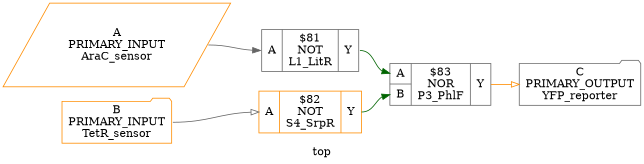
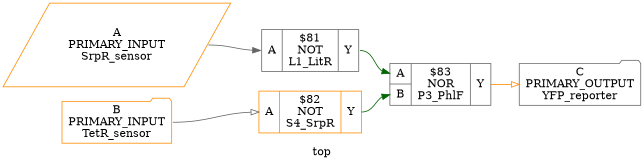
node "A PRIMARY_INPUT AraC_sensor": label "A PRIMARY_INPUT AraC_sensor" -> "A PRIMARY_INPUT SrpR_sensor"
